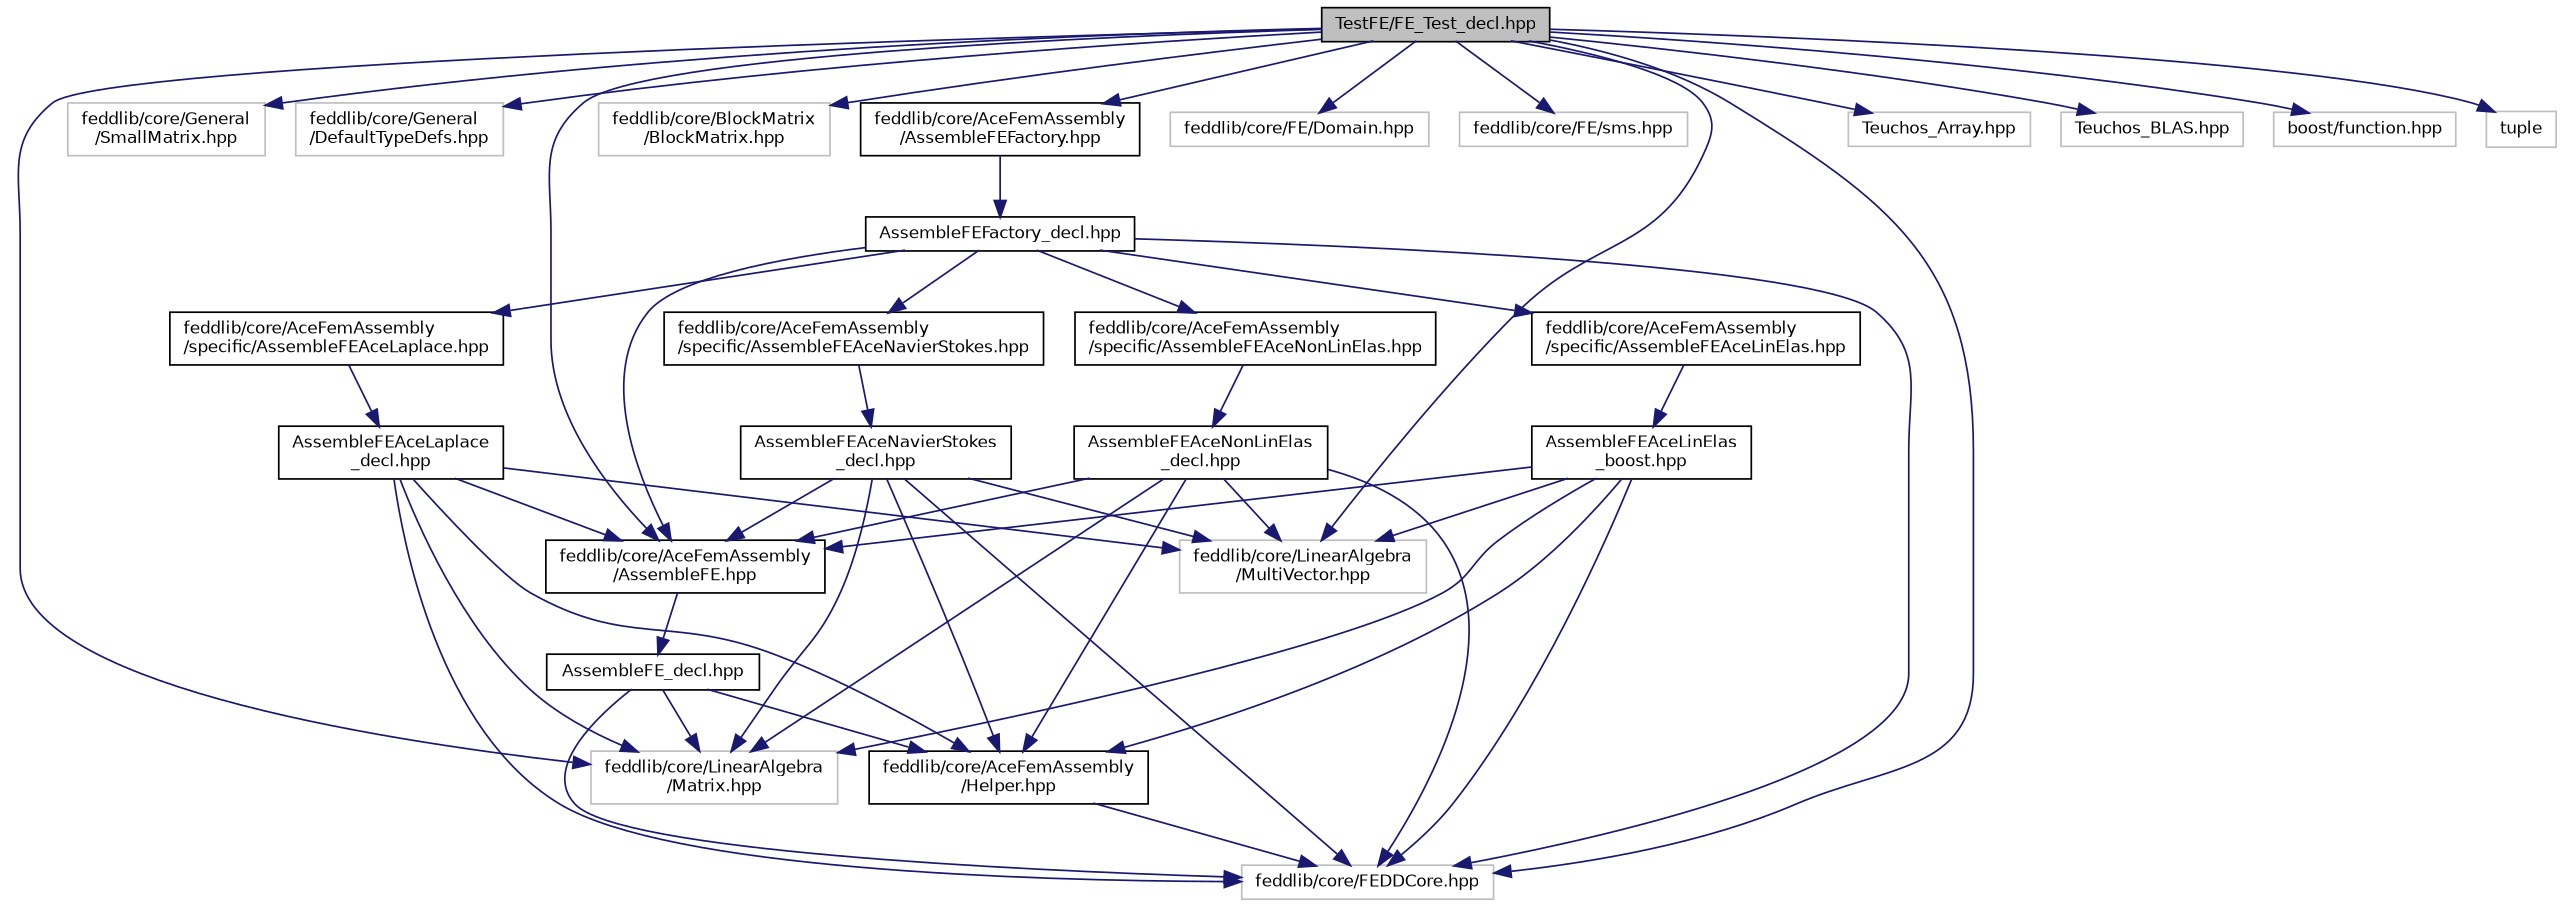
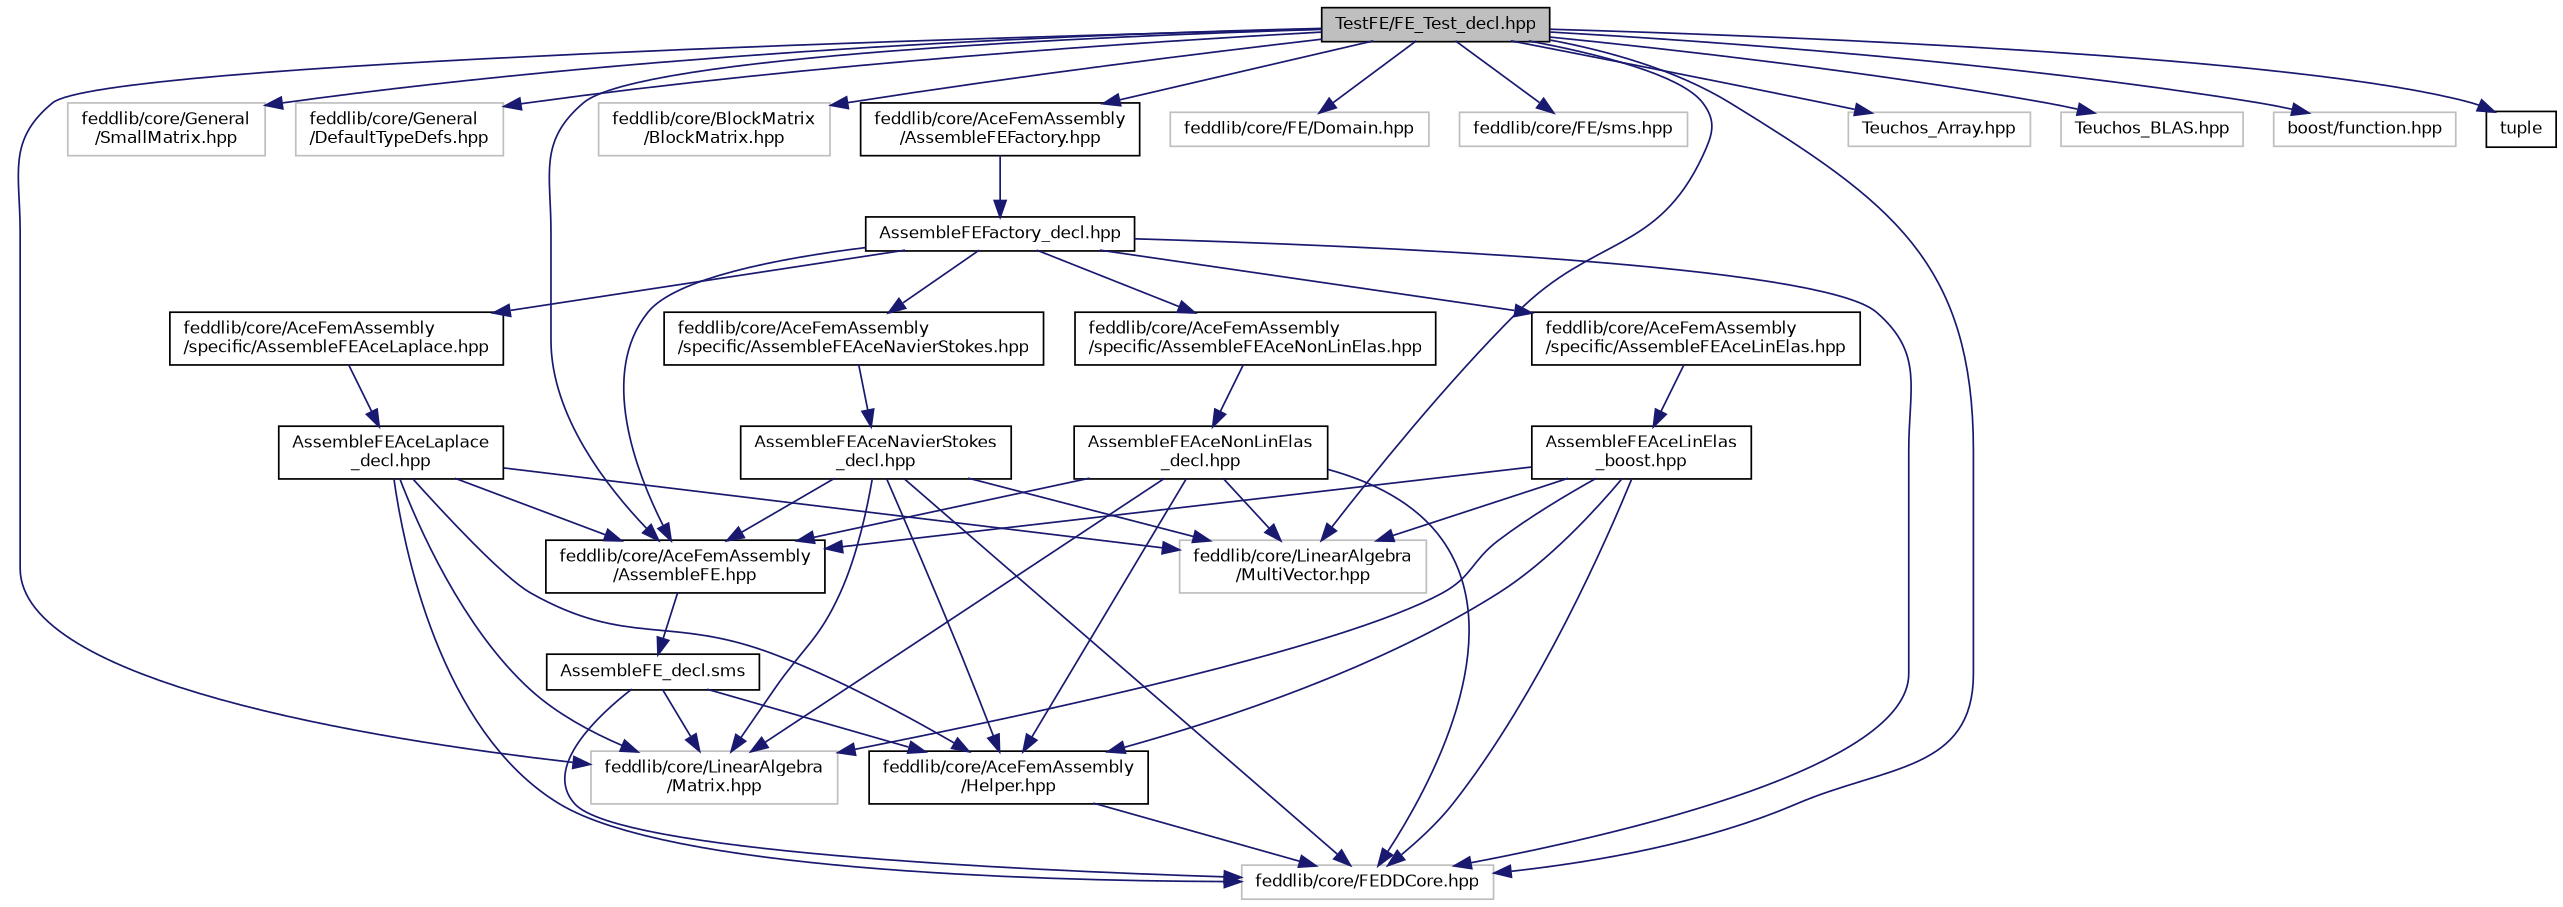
node "tuple": color grey75 -> black
node "AssembleFE_decl.hpp": label "AssembleFE_decl.hpp" -> "AssembleFE_decl.sms"
